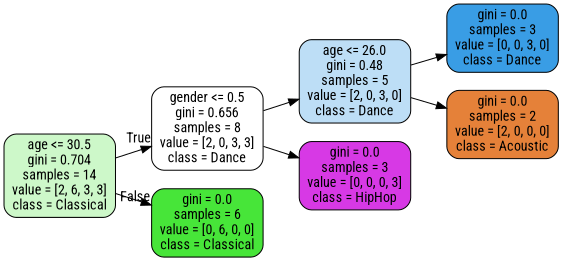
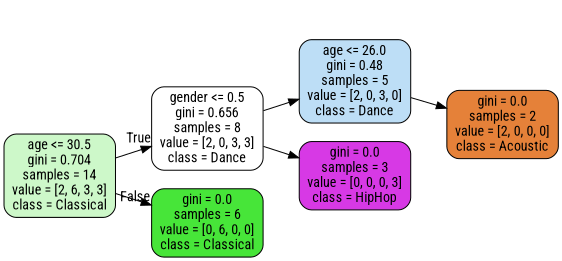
node "gini = 0.0 samples = 3 value = [0, 0, 3, 0] class = Dance": removed
